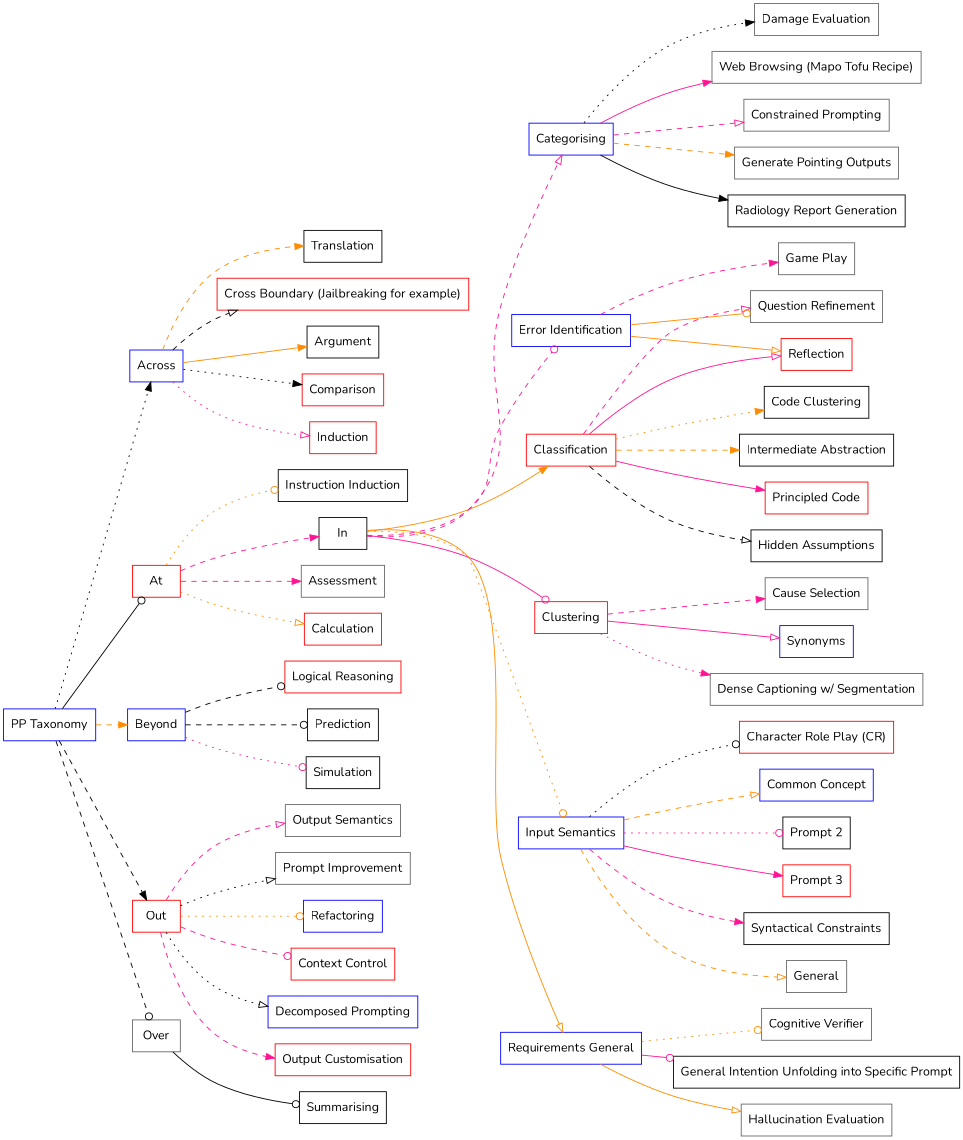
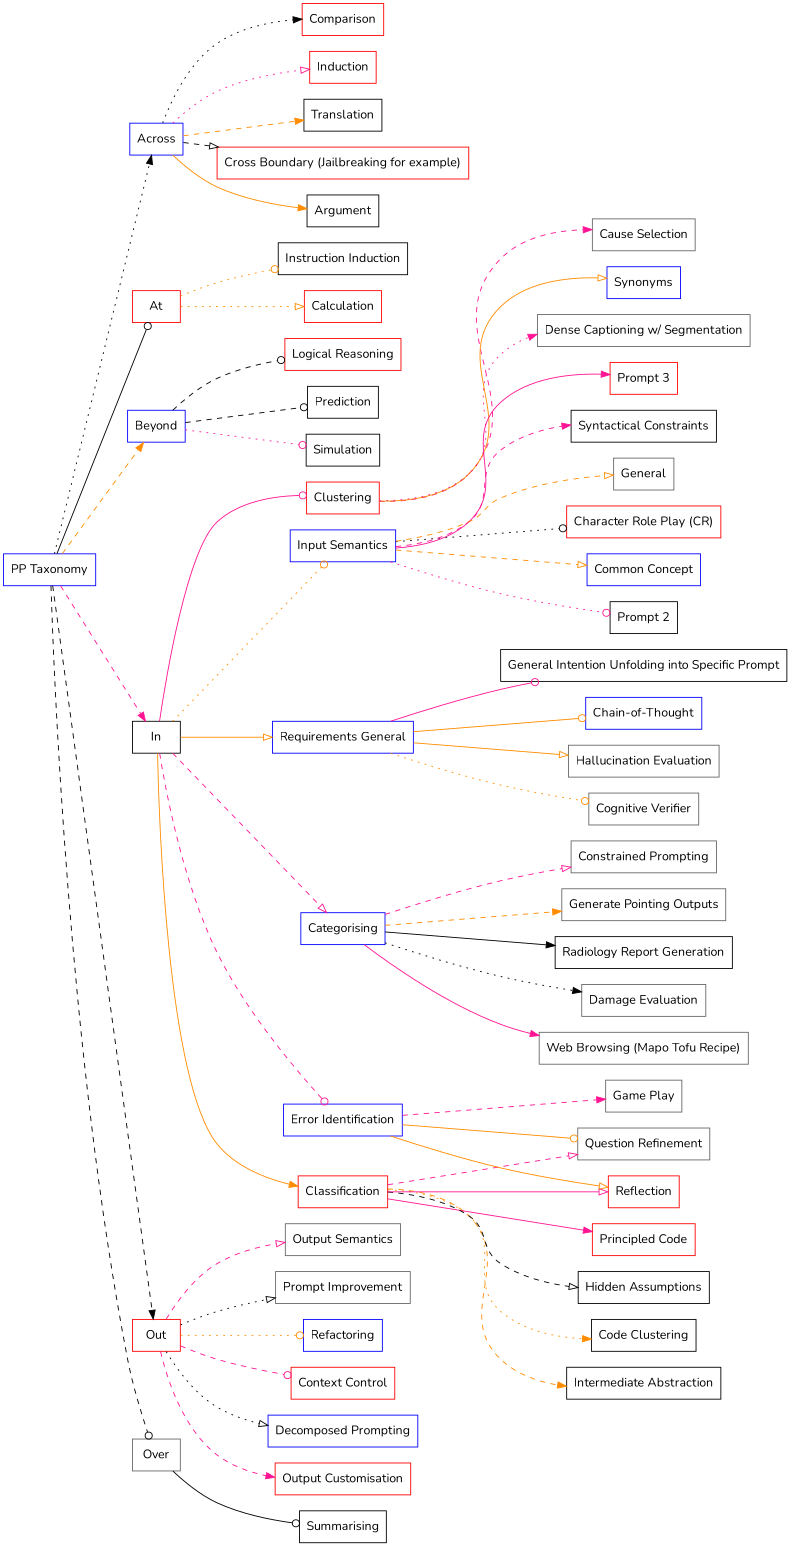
edge "At" -> "In": now "PP Taxonomy" -> "In"
node "Assessment": removed
edge "Clustering" -> "Synonyms": color deeppink -> darkorange
node "Chain-of-Thought": added
